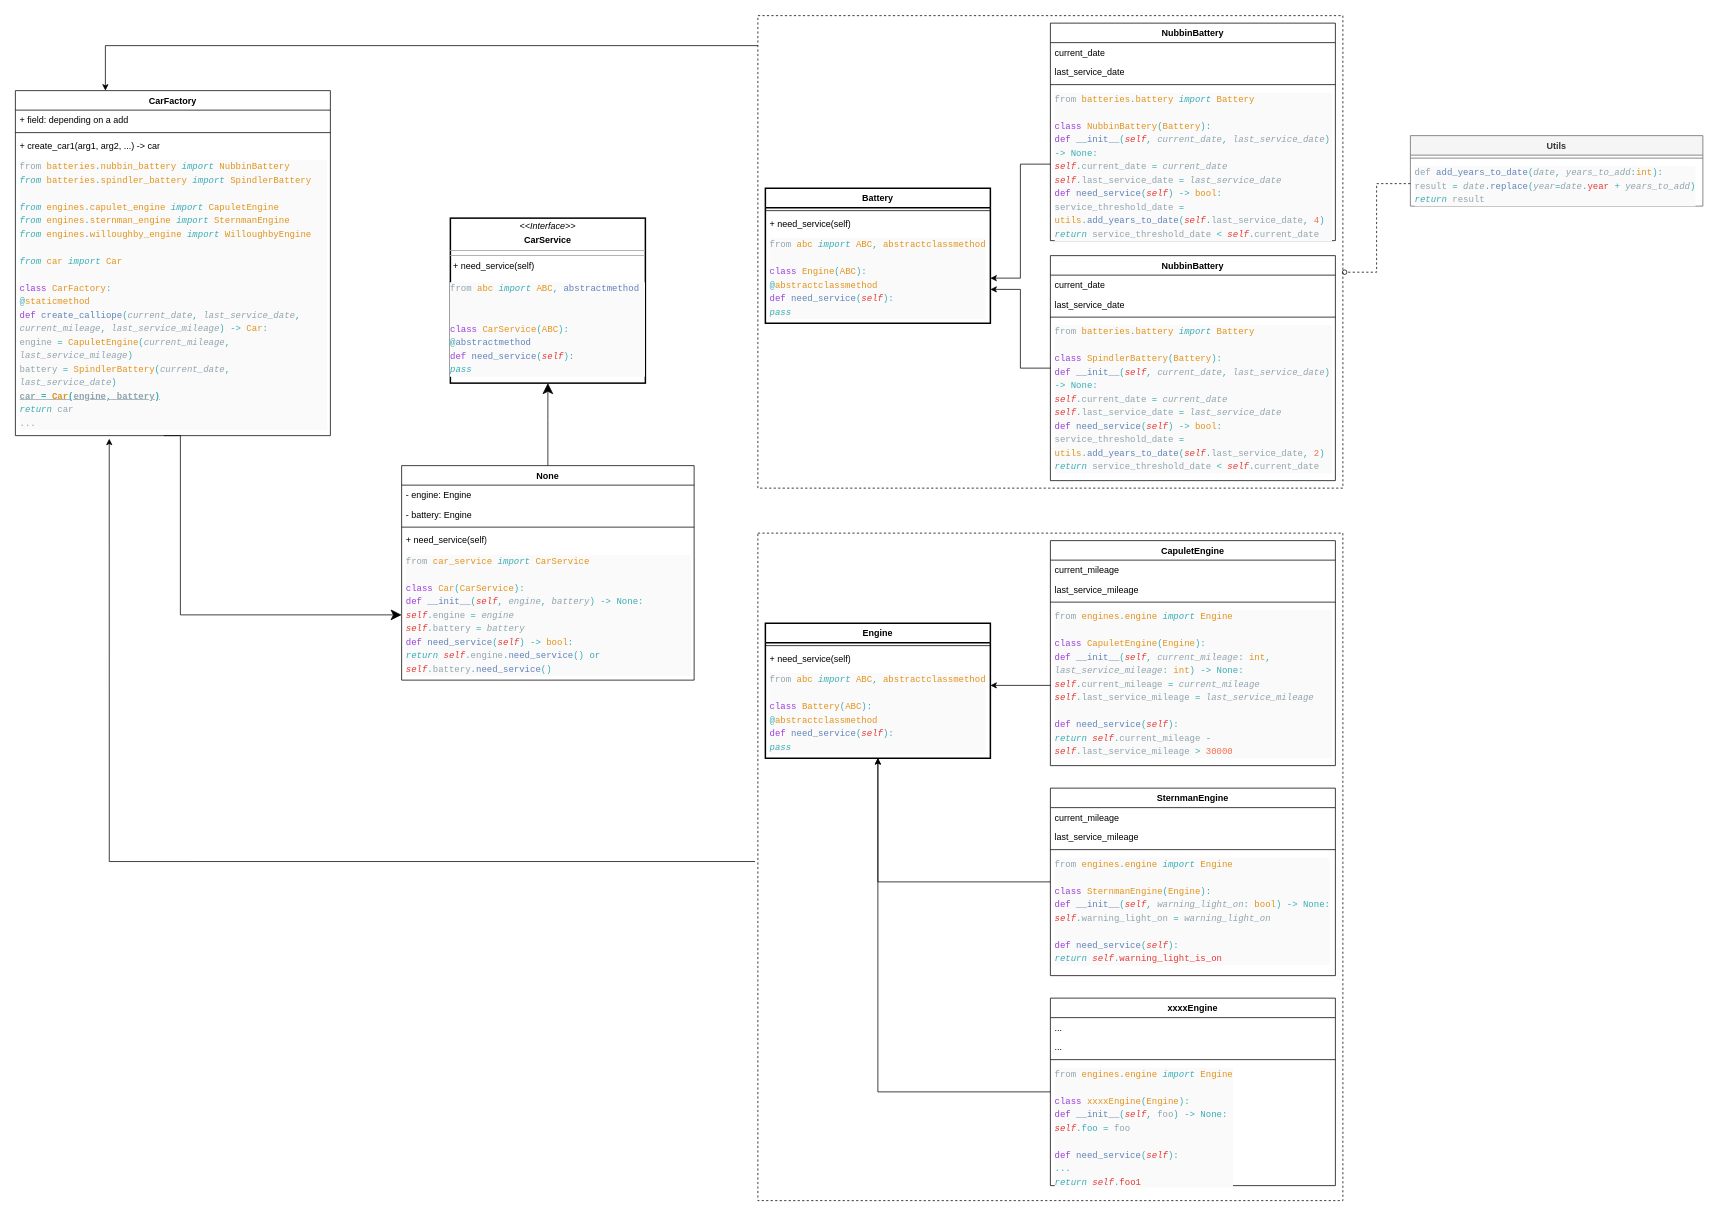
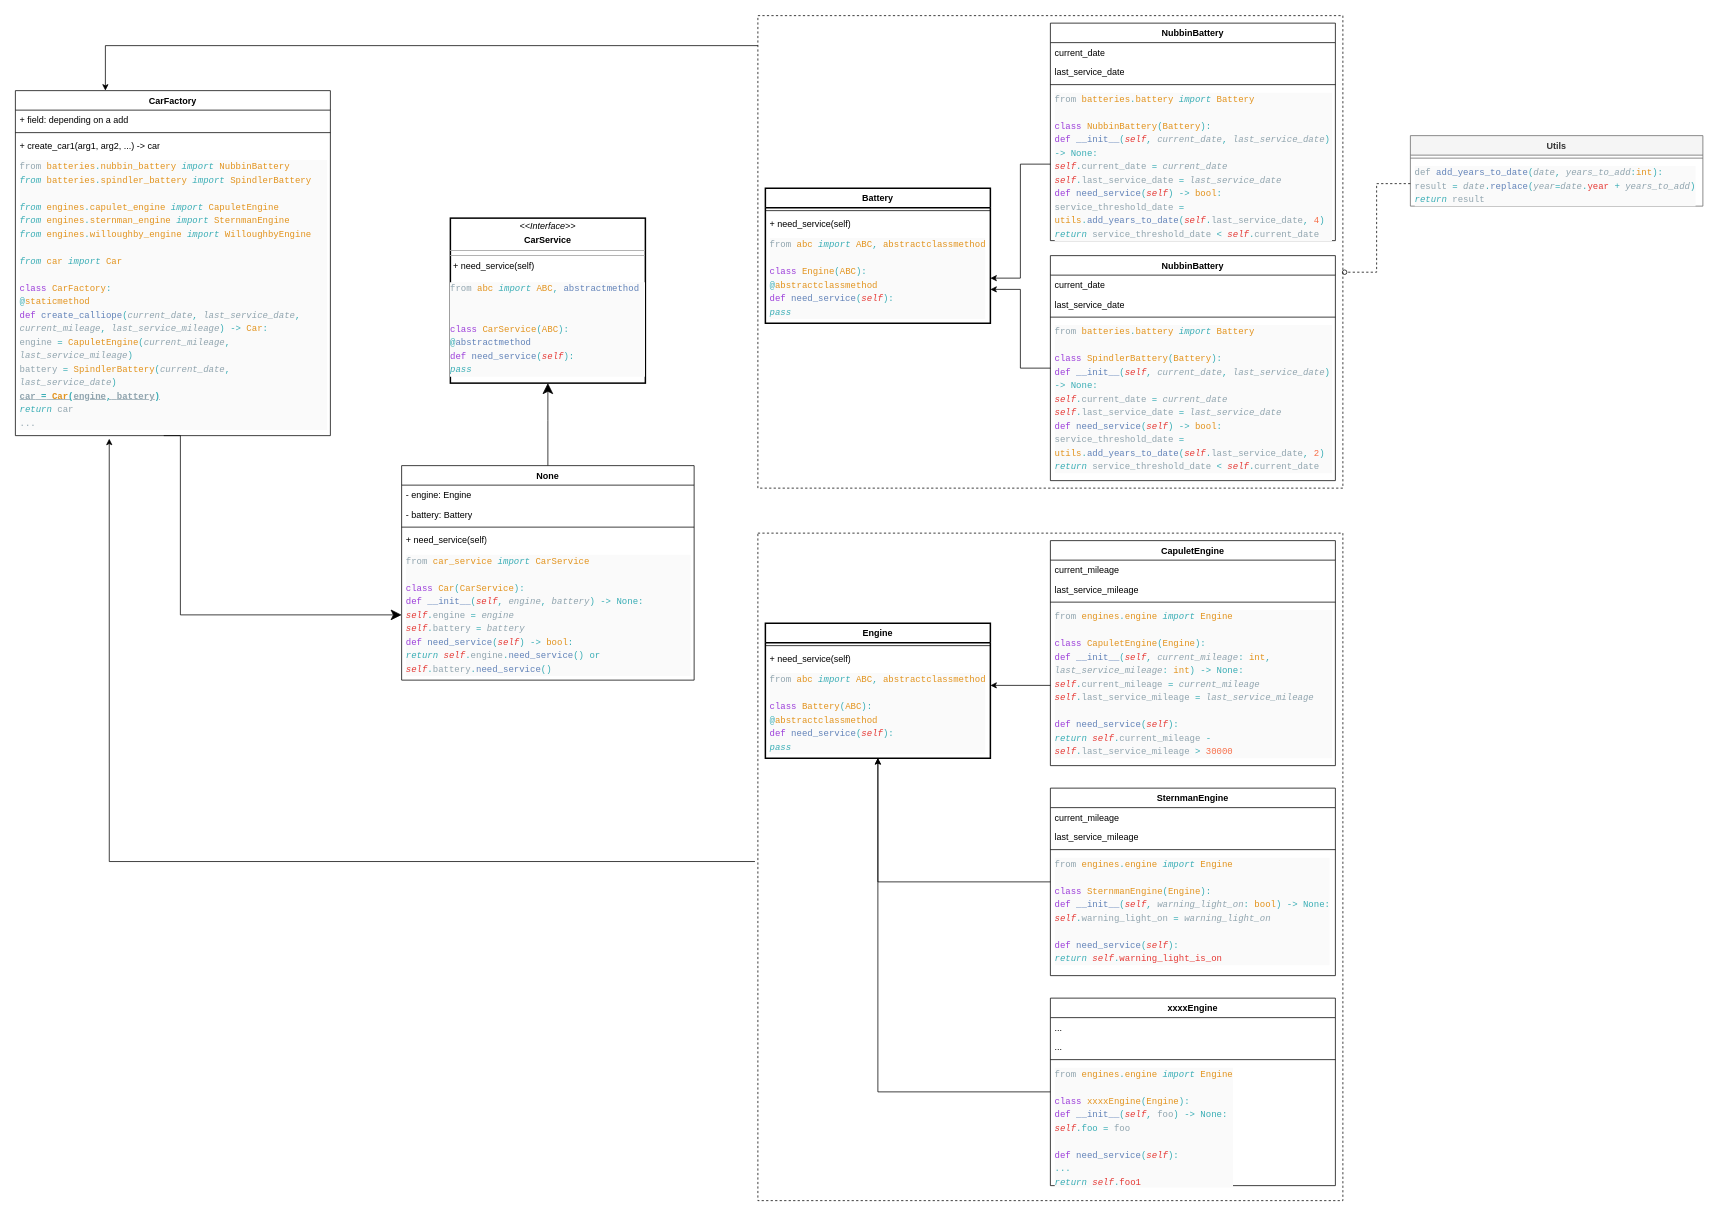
node "- battery: Engine": label "- battery: Engine" -> "- battery: Battery"
